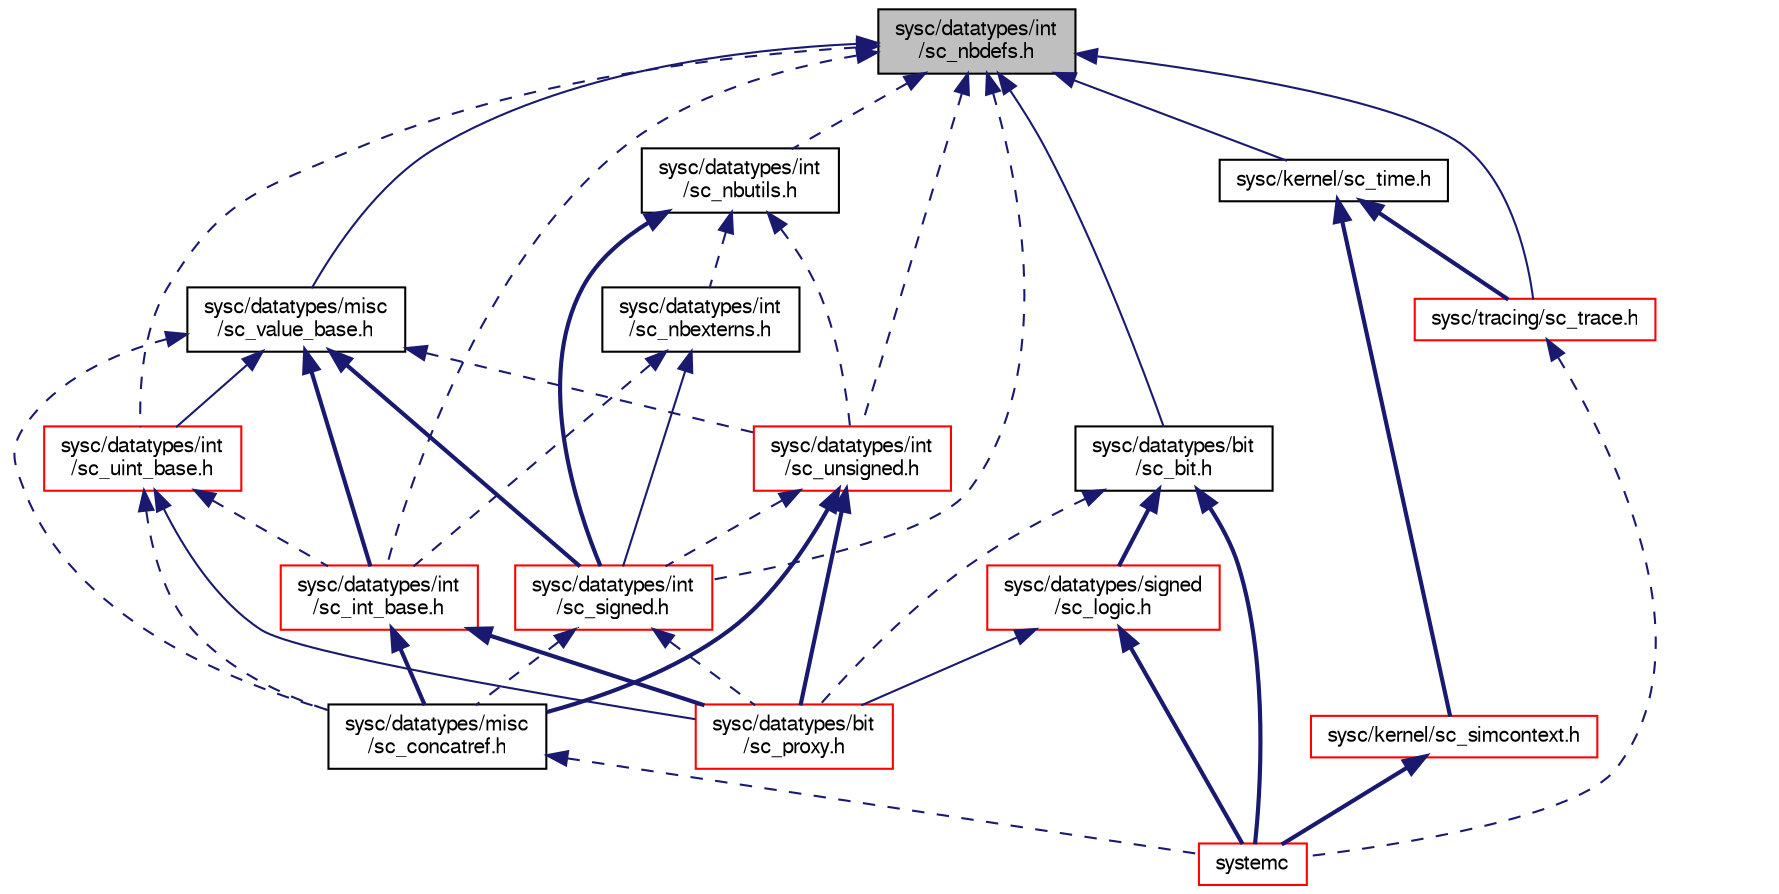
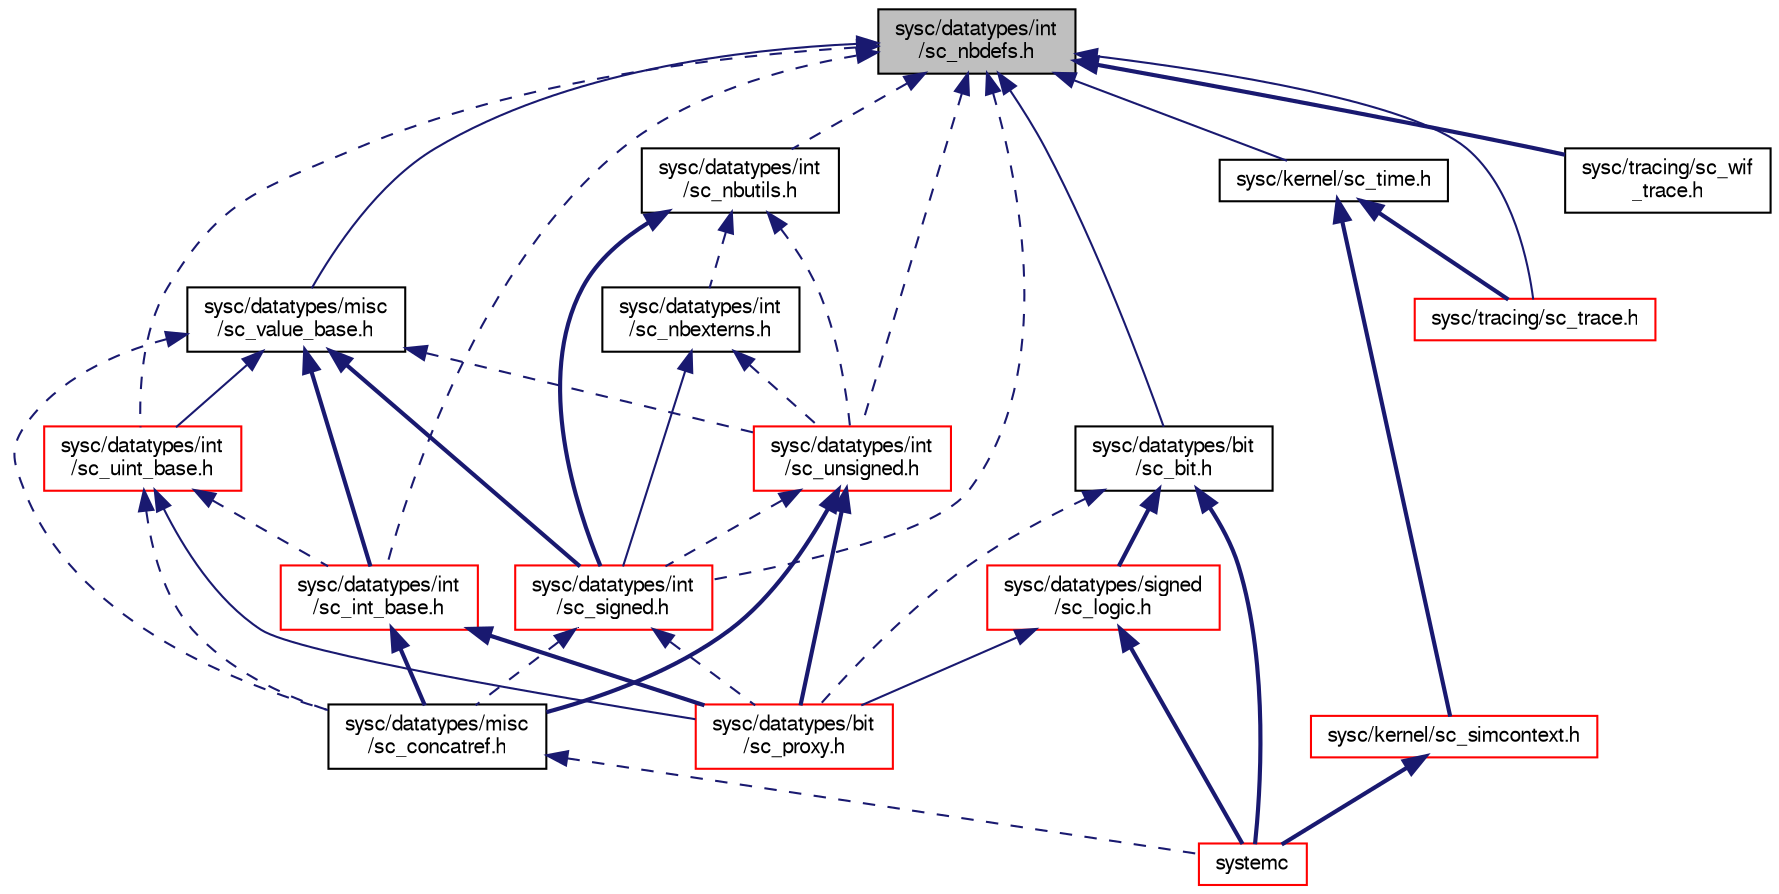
node "sysc/tracing/sc_wif _trace.h": added
edge "sysc/datatypes/int /sc_int_base.h" -> "sysc/datatypes/int /sc_nbexterns.h": now "sysc/datatypes/int /sc_unsigned.h" -> "sysc/datatypes/int /sc_nbexterns.h"
edge "systemc" -> "sysc/tracing/sc_trace.h": removed
